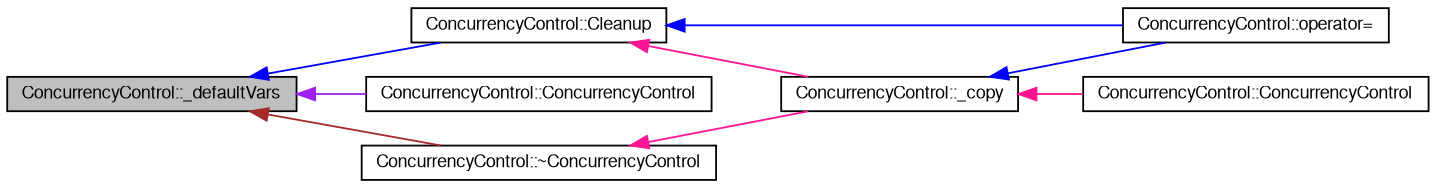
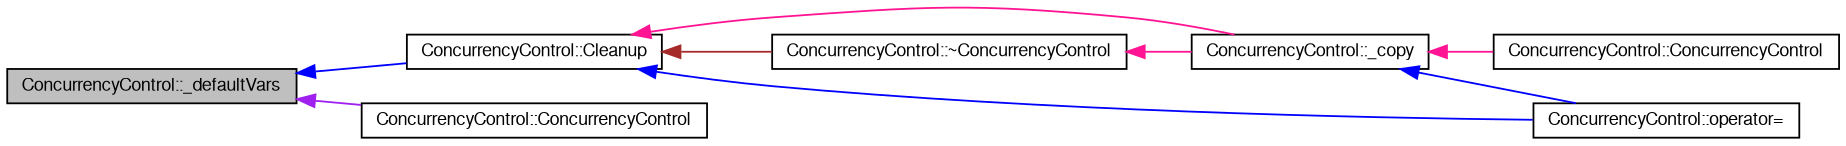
edge "ConcurrencyControl::~ConcurrencyControl" -> "ConcurrencyControl::_defaultVars": now "ConcurrencyControl::~ConcurrencyControl" -> "ConcurrencyControl::Cleanup"
